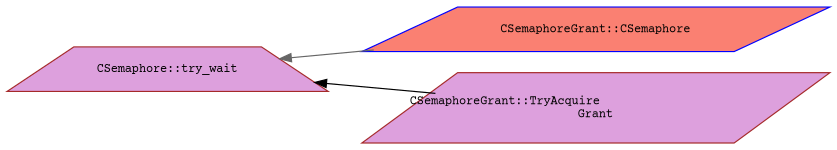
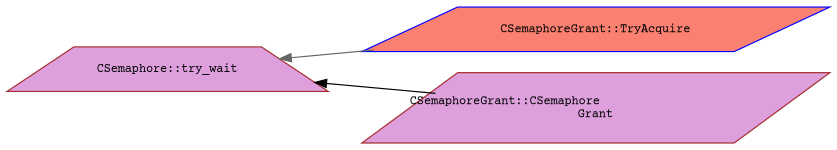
node "CSemaphoreGrant::CSemaphore": label "CSemaphoreGrant::CSemaphore" -> "CSemaphoreGrant::TryAcquire"
node "CSemaphoreGrant::TryAcquire Grant": label "CSemaphoreGrant::TryAcquire Grant" -> "CSemaphoreGrant::CSemaphore Grant"
